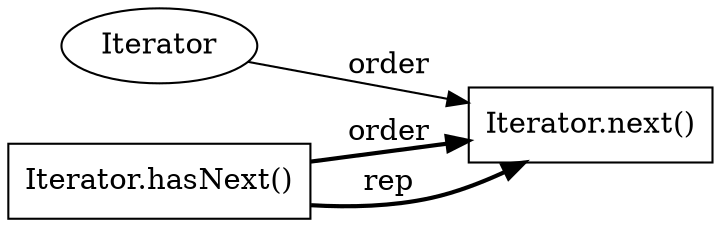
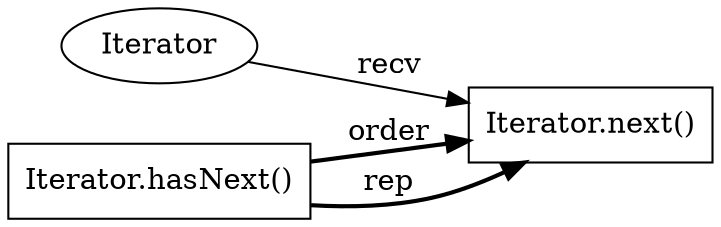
edge "Iterator" -> "Iterator.next()": label "order" -> "recv"
